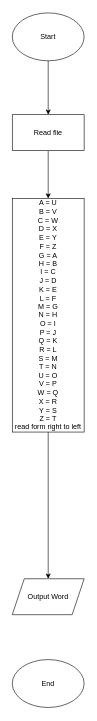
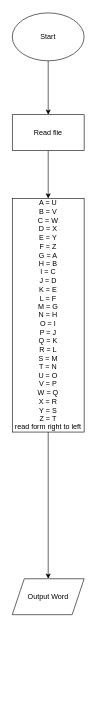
node "End": removed
